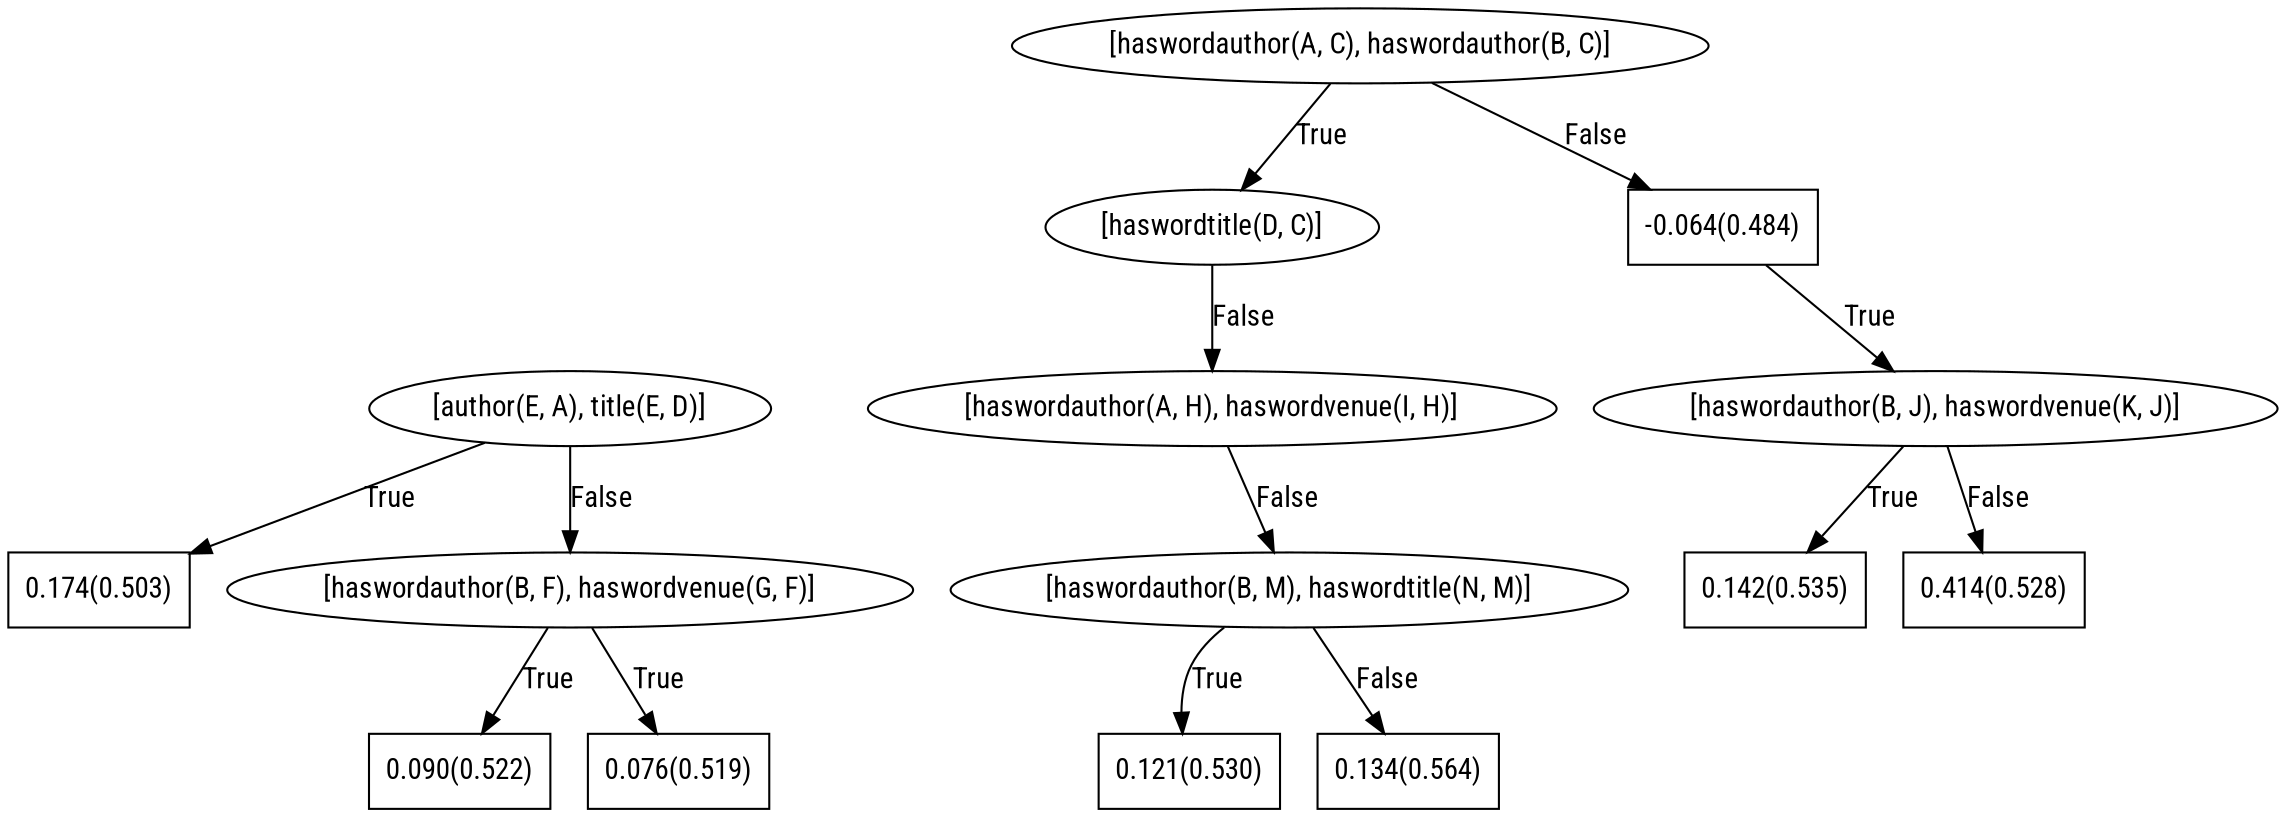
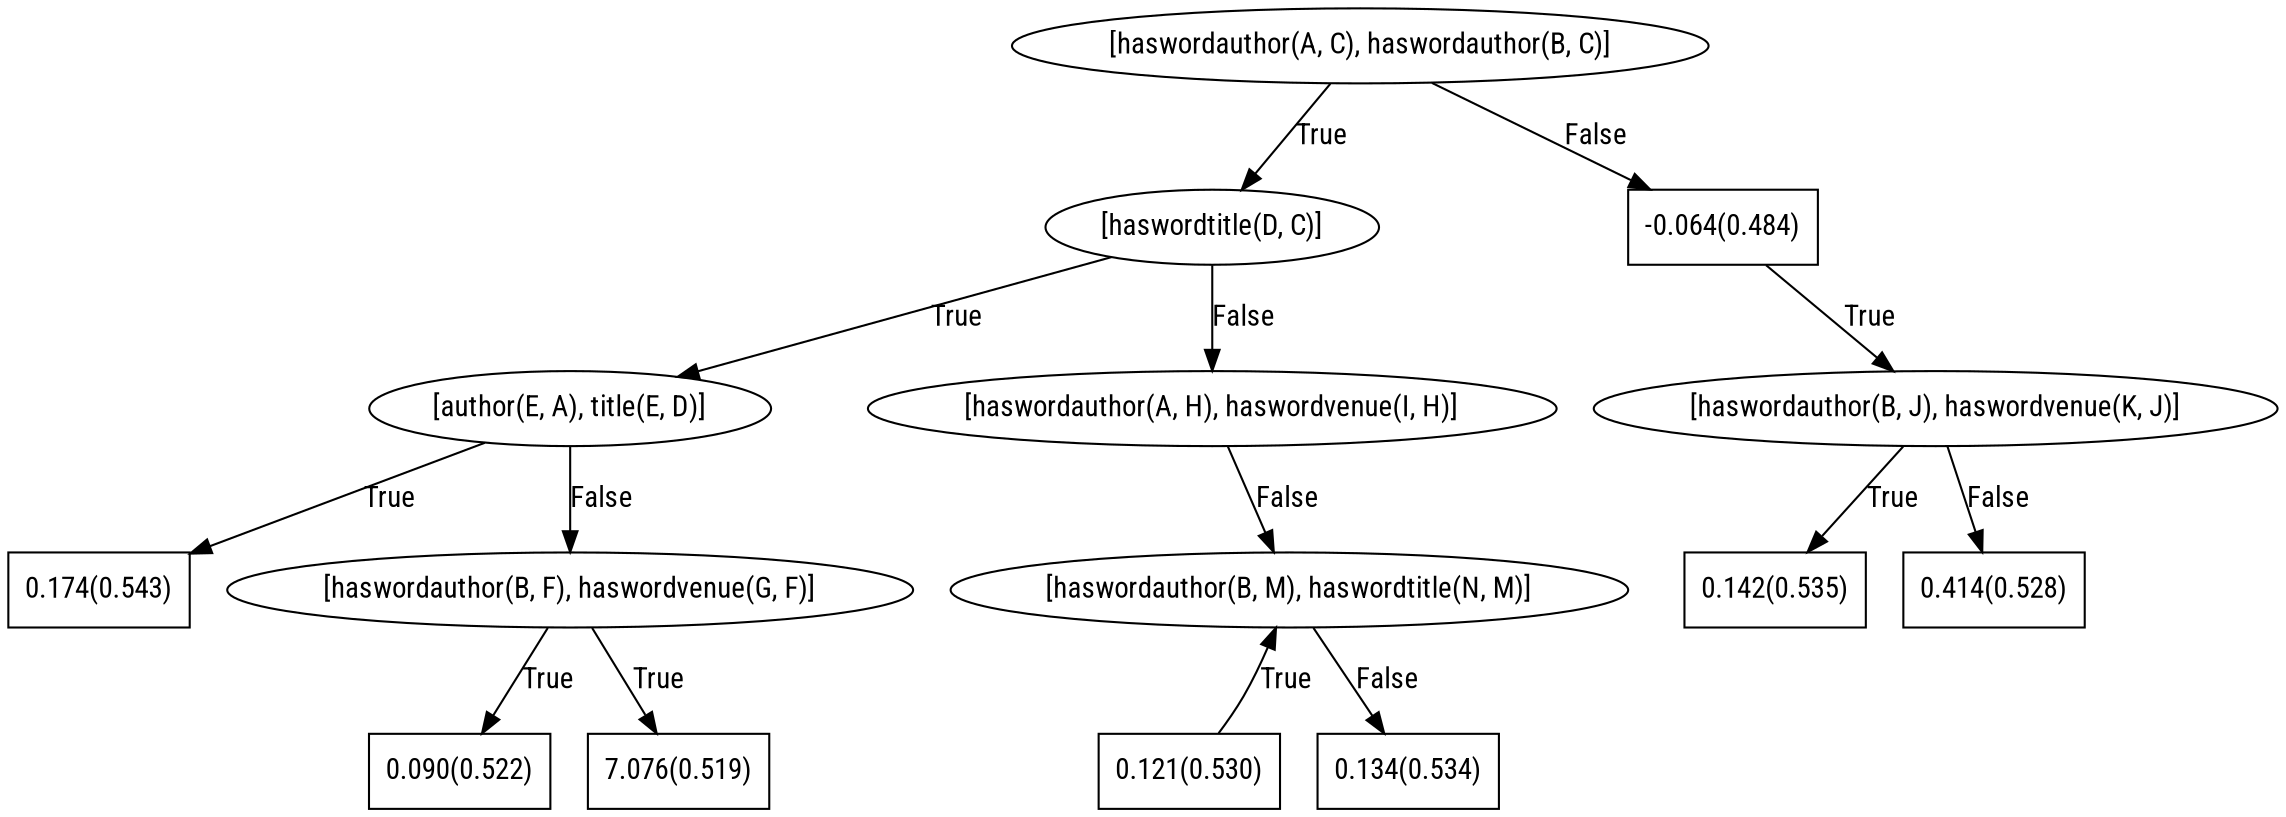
edge "[haswordtitle(D, C)]" -> "[author(E, A), title(E, D)]": added, label "True"
node "0.174(0.503)": label "0.174(0.503)" -> "0.174(0.543)"
edge "[haswordauthor(B, M), haswordtitle(N, M)]" -> "0.121(0.530)": reversed
node "0.076(0.519)": label "0.076(0.519)" -> "7.076(0.519)"
node "0.134(0.564)": label "0.134(0.564)" -> "0.134(0.534)"
